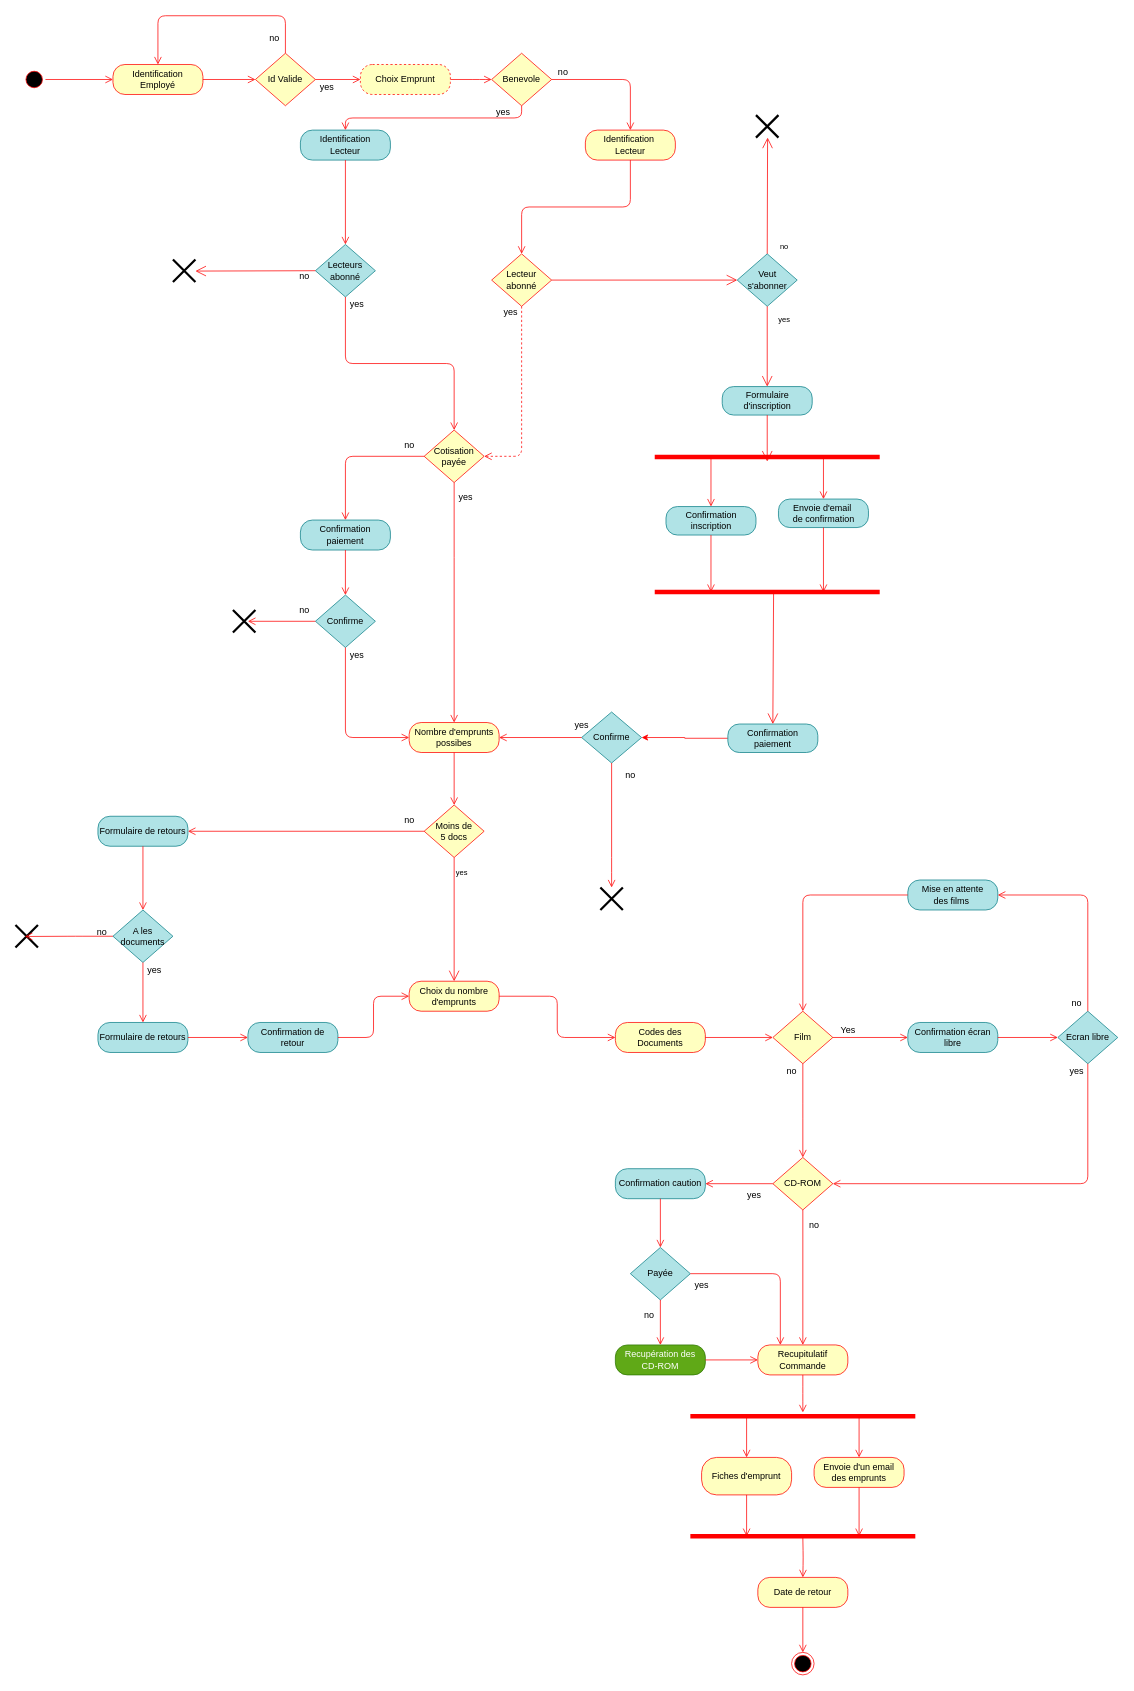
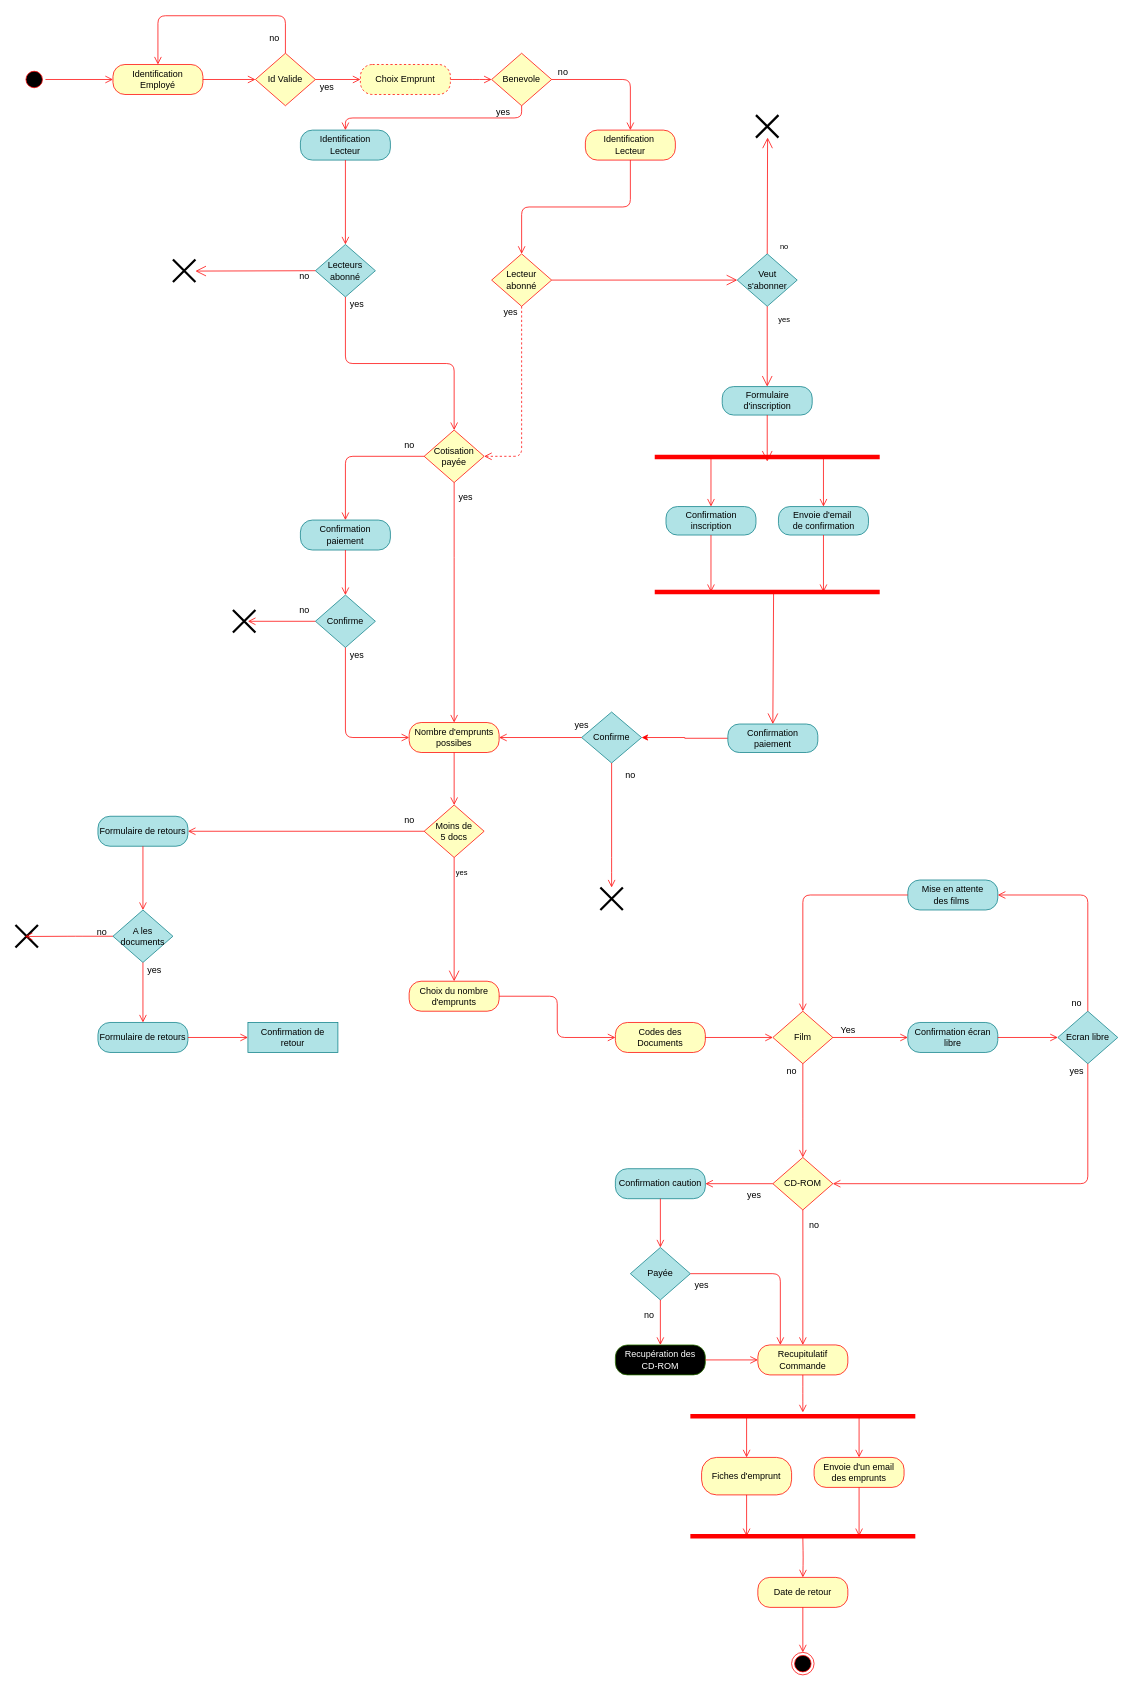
node "Envoie d'email de confirmation": moved (824, 513) -> (824, 521)
edge "Confirmation de retour" -> "Choix du nombre d'emprunts": removed
node "Confirmation de retour": shape rounded rectangle -> rectangle
node "Recupération des CD-ROM": fillcolor #60a917 -> #000000
